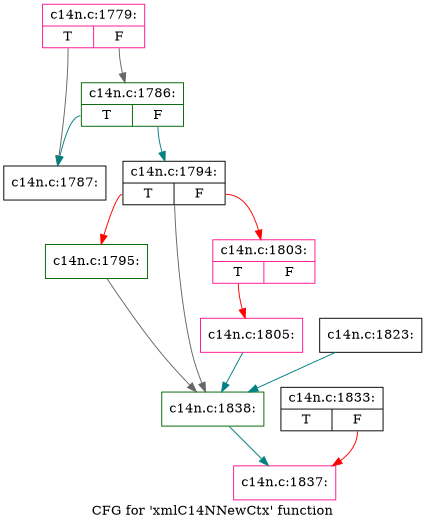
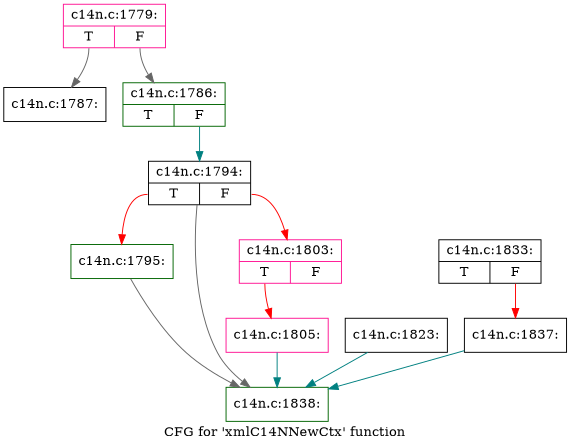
edge "c14n.c:1786:" -> "c14n.c:1787:": removed
edge "c14n.c:1838:" -> "c14n.c:1837:": reversed
node "c14n.c:1837:": color deeppink -> black
